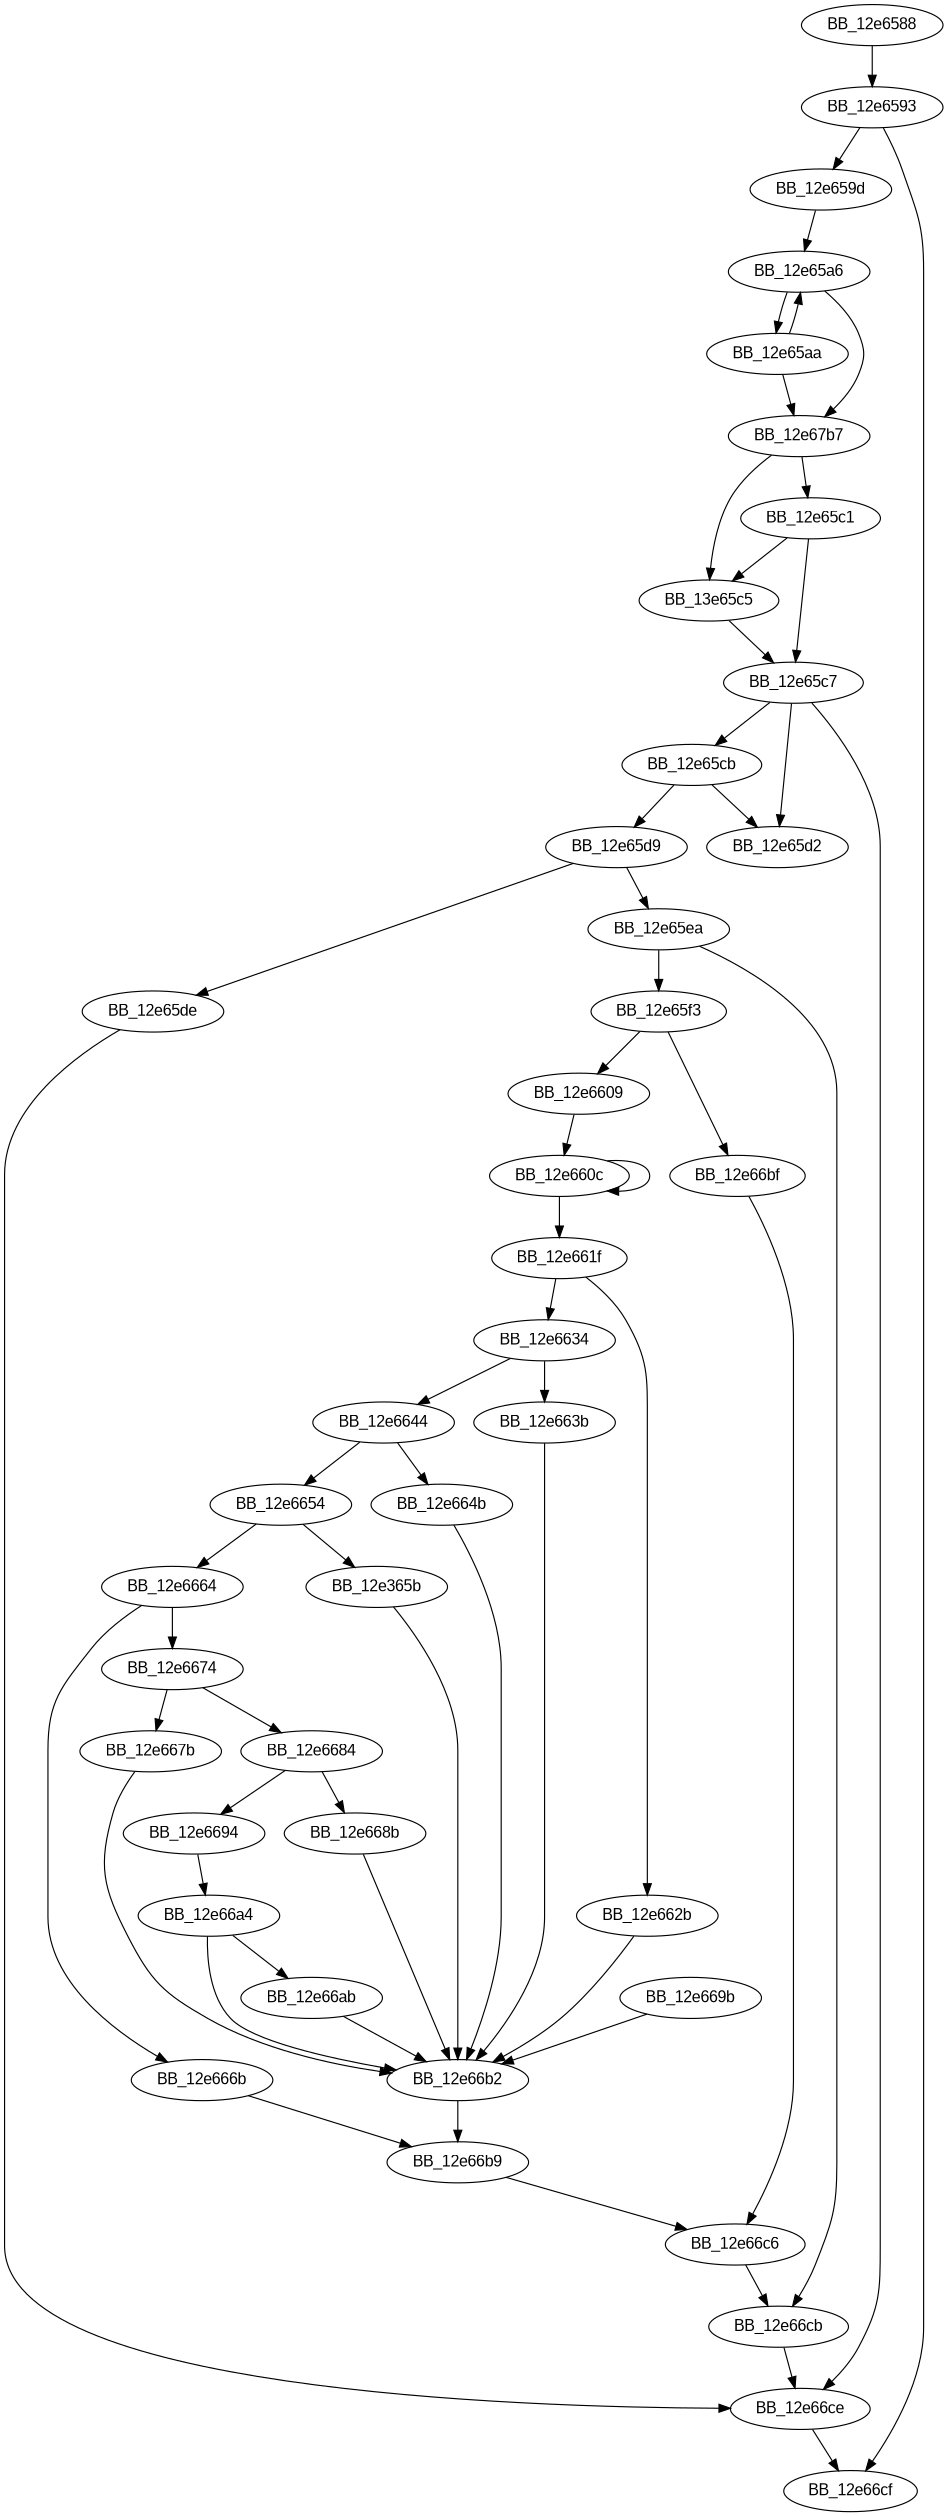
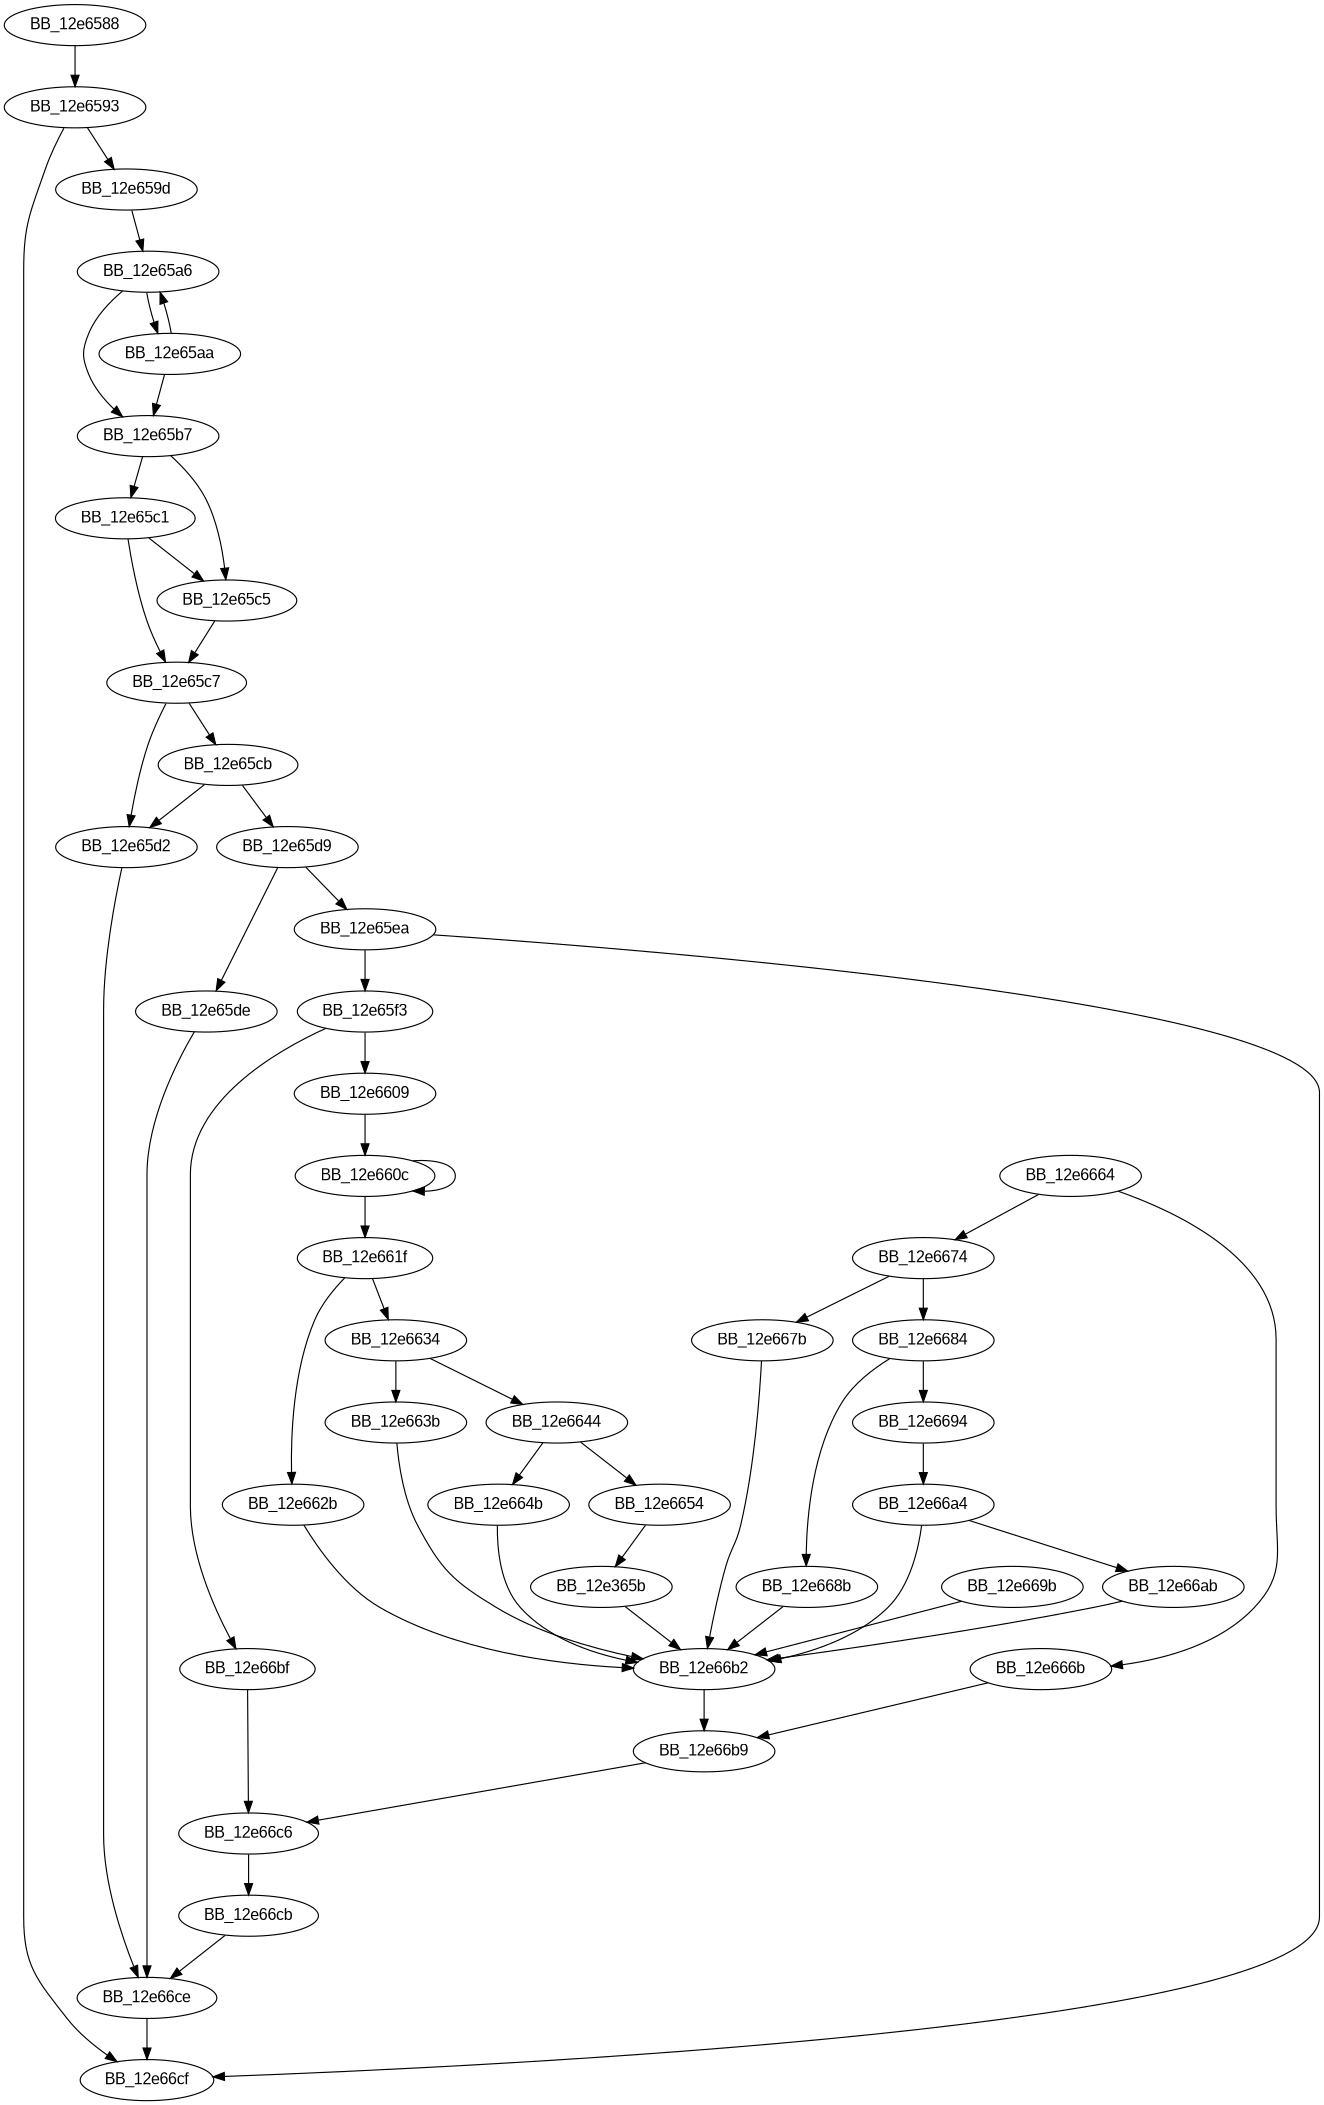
node "BB_12e67b7": label "BB_12e67b7" -> "BB_12e65b7"
node "BB_13e65c5": label "BB_13e65c5" -> "BB_12e65c5"
edge "BB_12e65c7" -> "BB_12e66ce": now "BB_12e65d2" -> "BB_12e66ce"
edge "BB_12e6654" -> "BB_12e6664": removed
edge "BB_12e65ea" -> "BB_12e66cb": now "BB_12e65ea" -> "BB_12e66cf"
